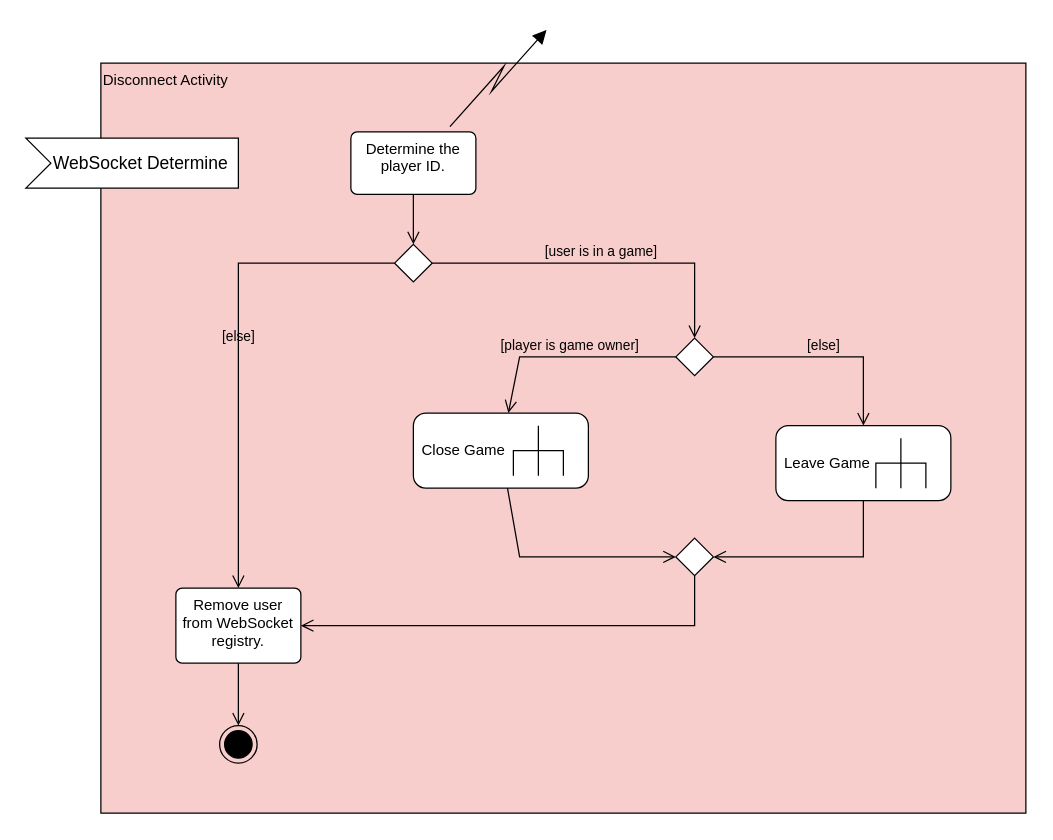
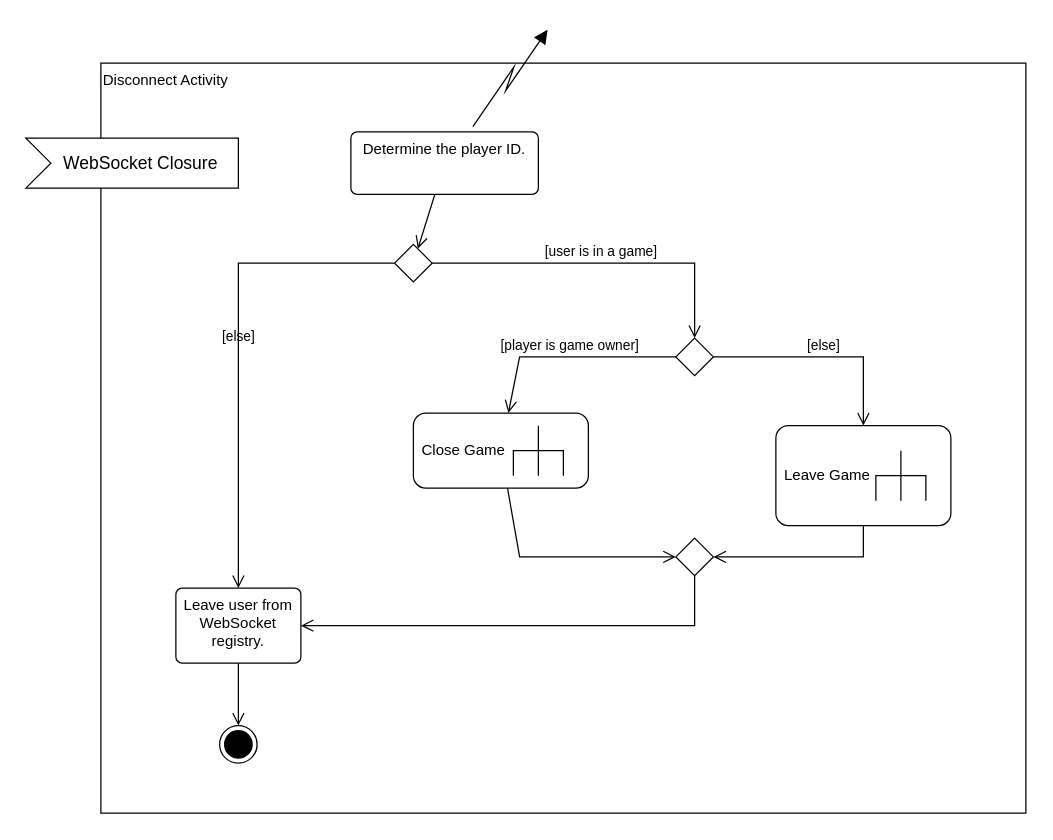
node "Disconnect Activity": fillcolor #f8cecc -> #ffffff
node "WebSocket Determine": label "WebSocket Determine" -> "WebSocket Closure"
node "Determine the player ID.": size 125x63 -> 188x63
node "Leave Game": size 175x75 -> 175x100
node "Remove user from WebSocket registry.": label "Remove user from WebSocket registry." -> "Leave user from WebSocket registry."
